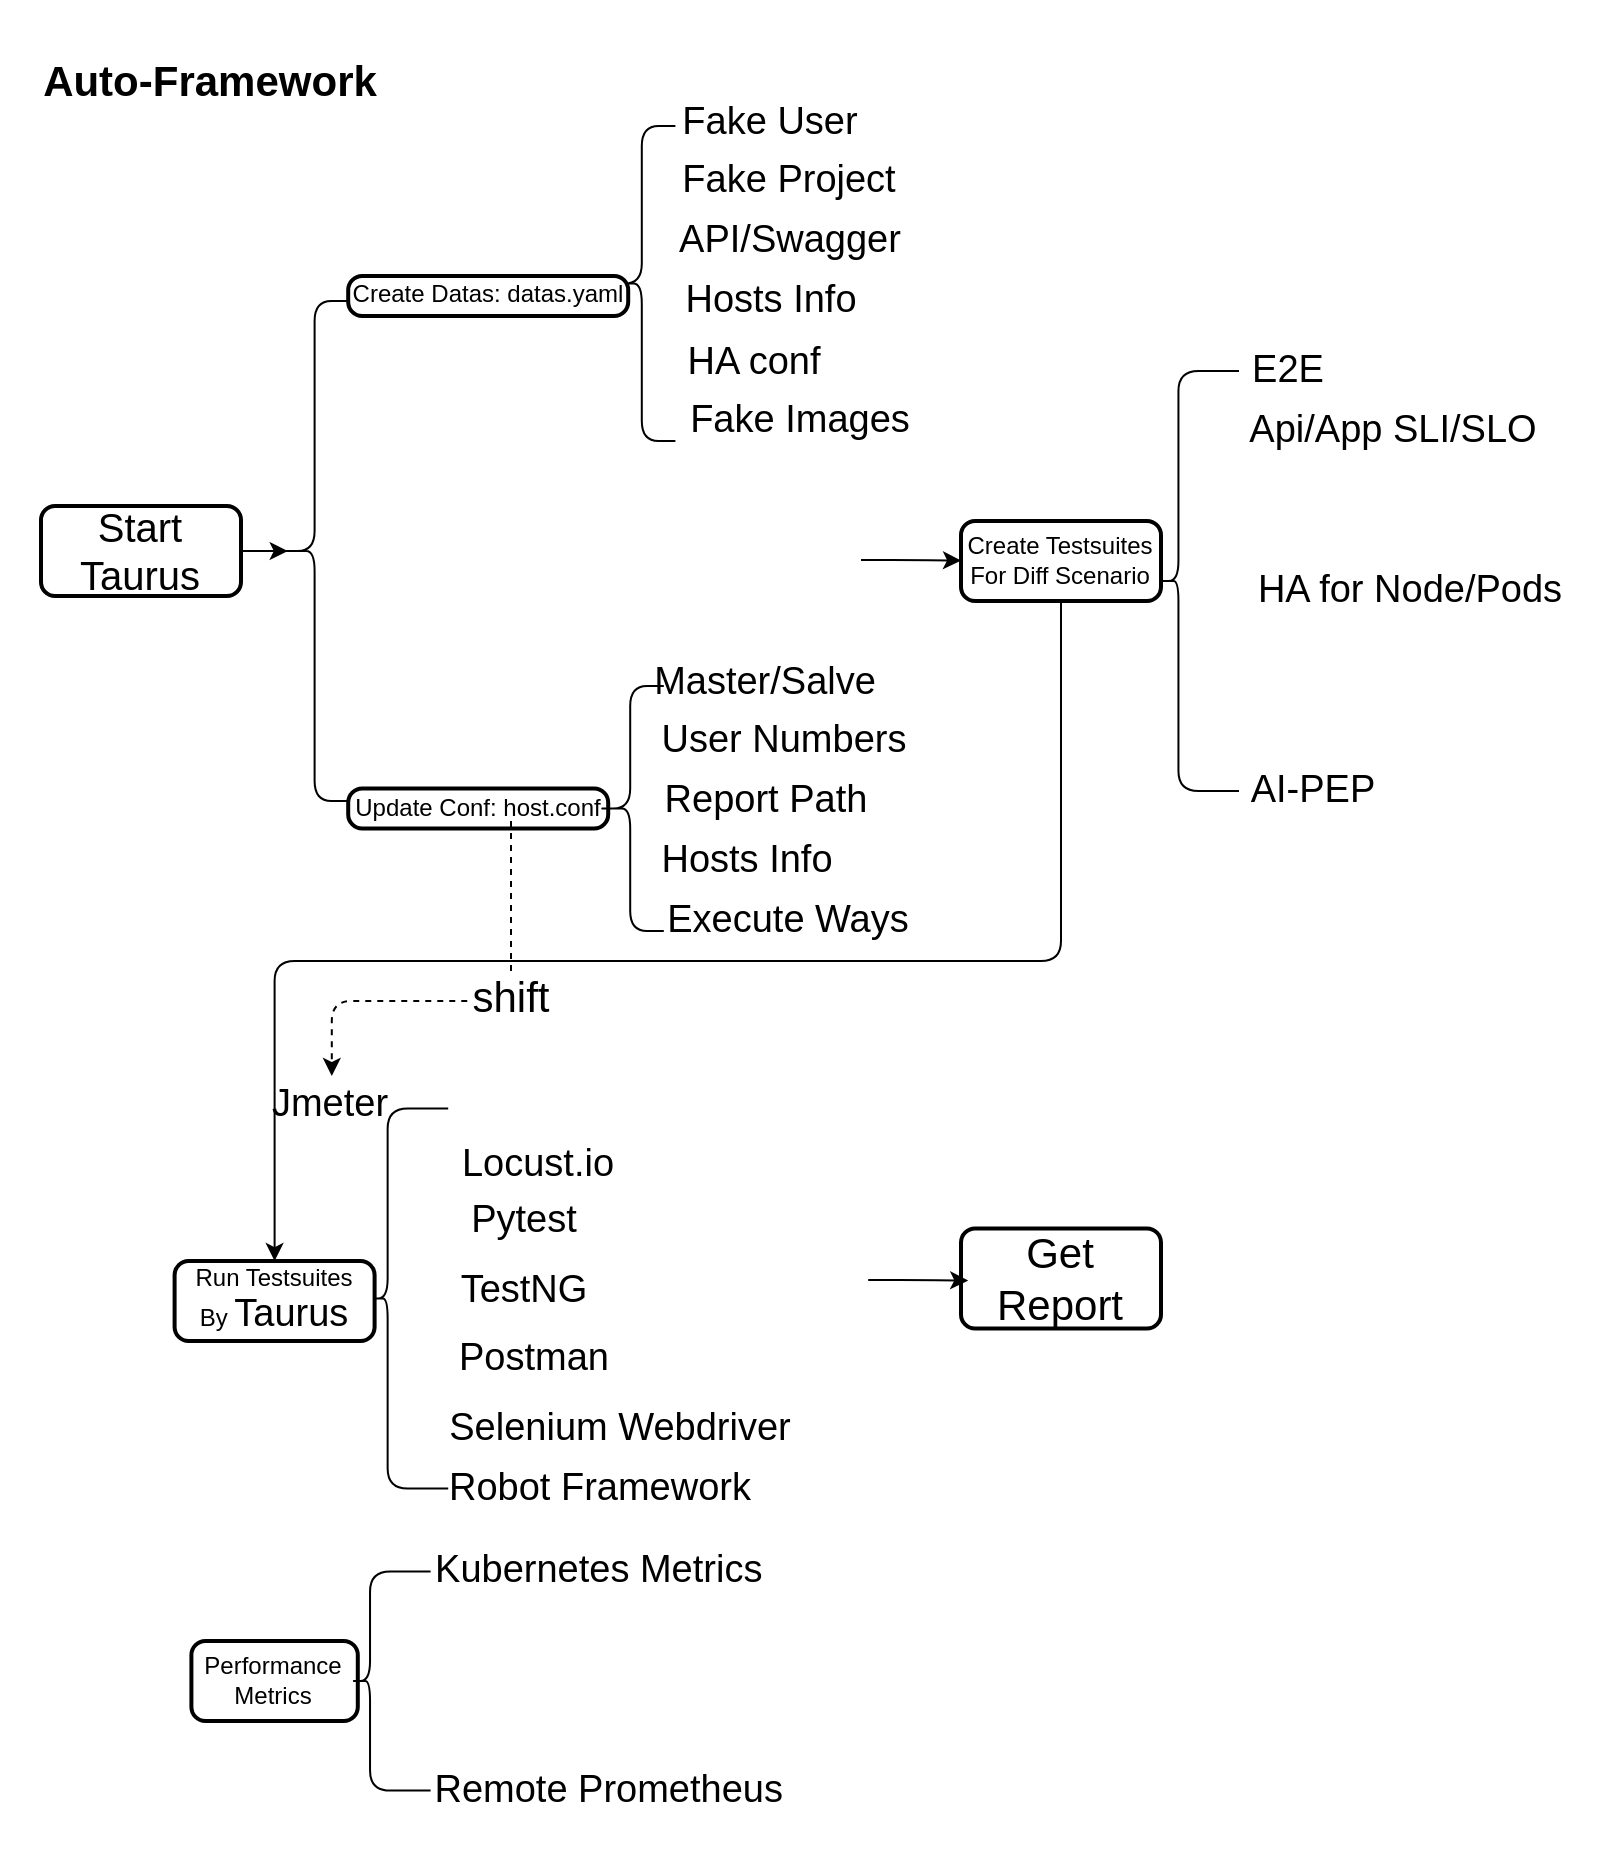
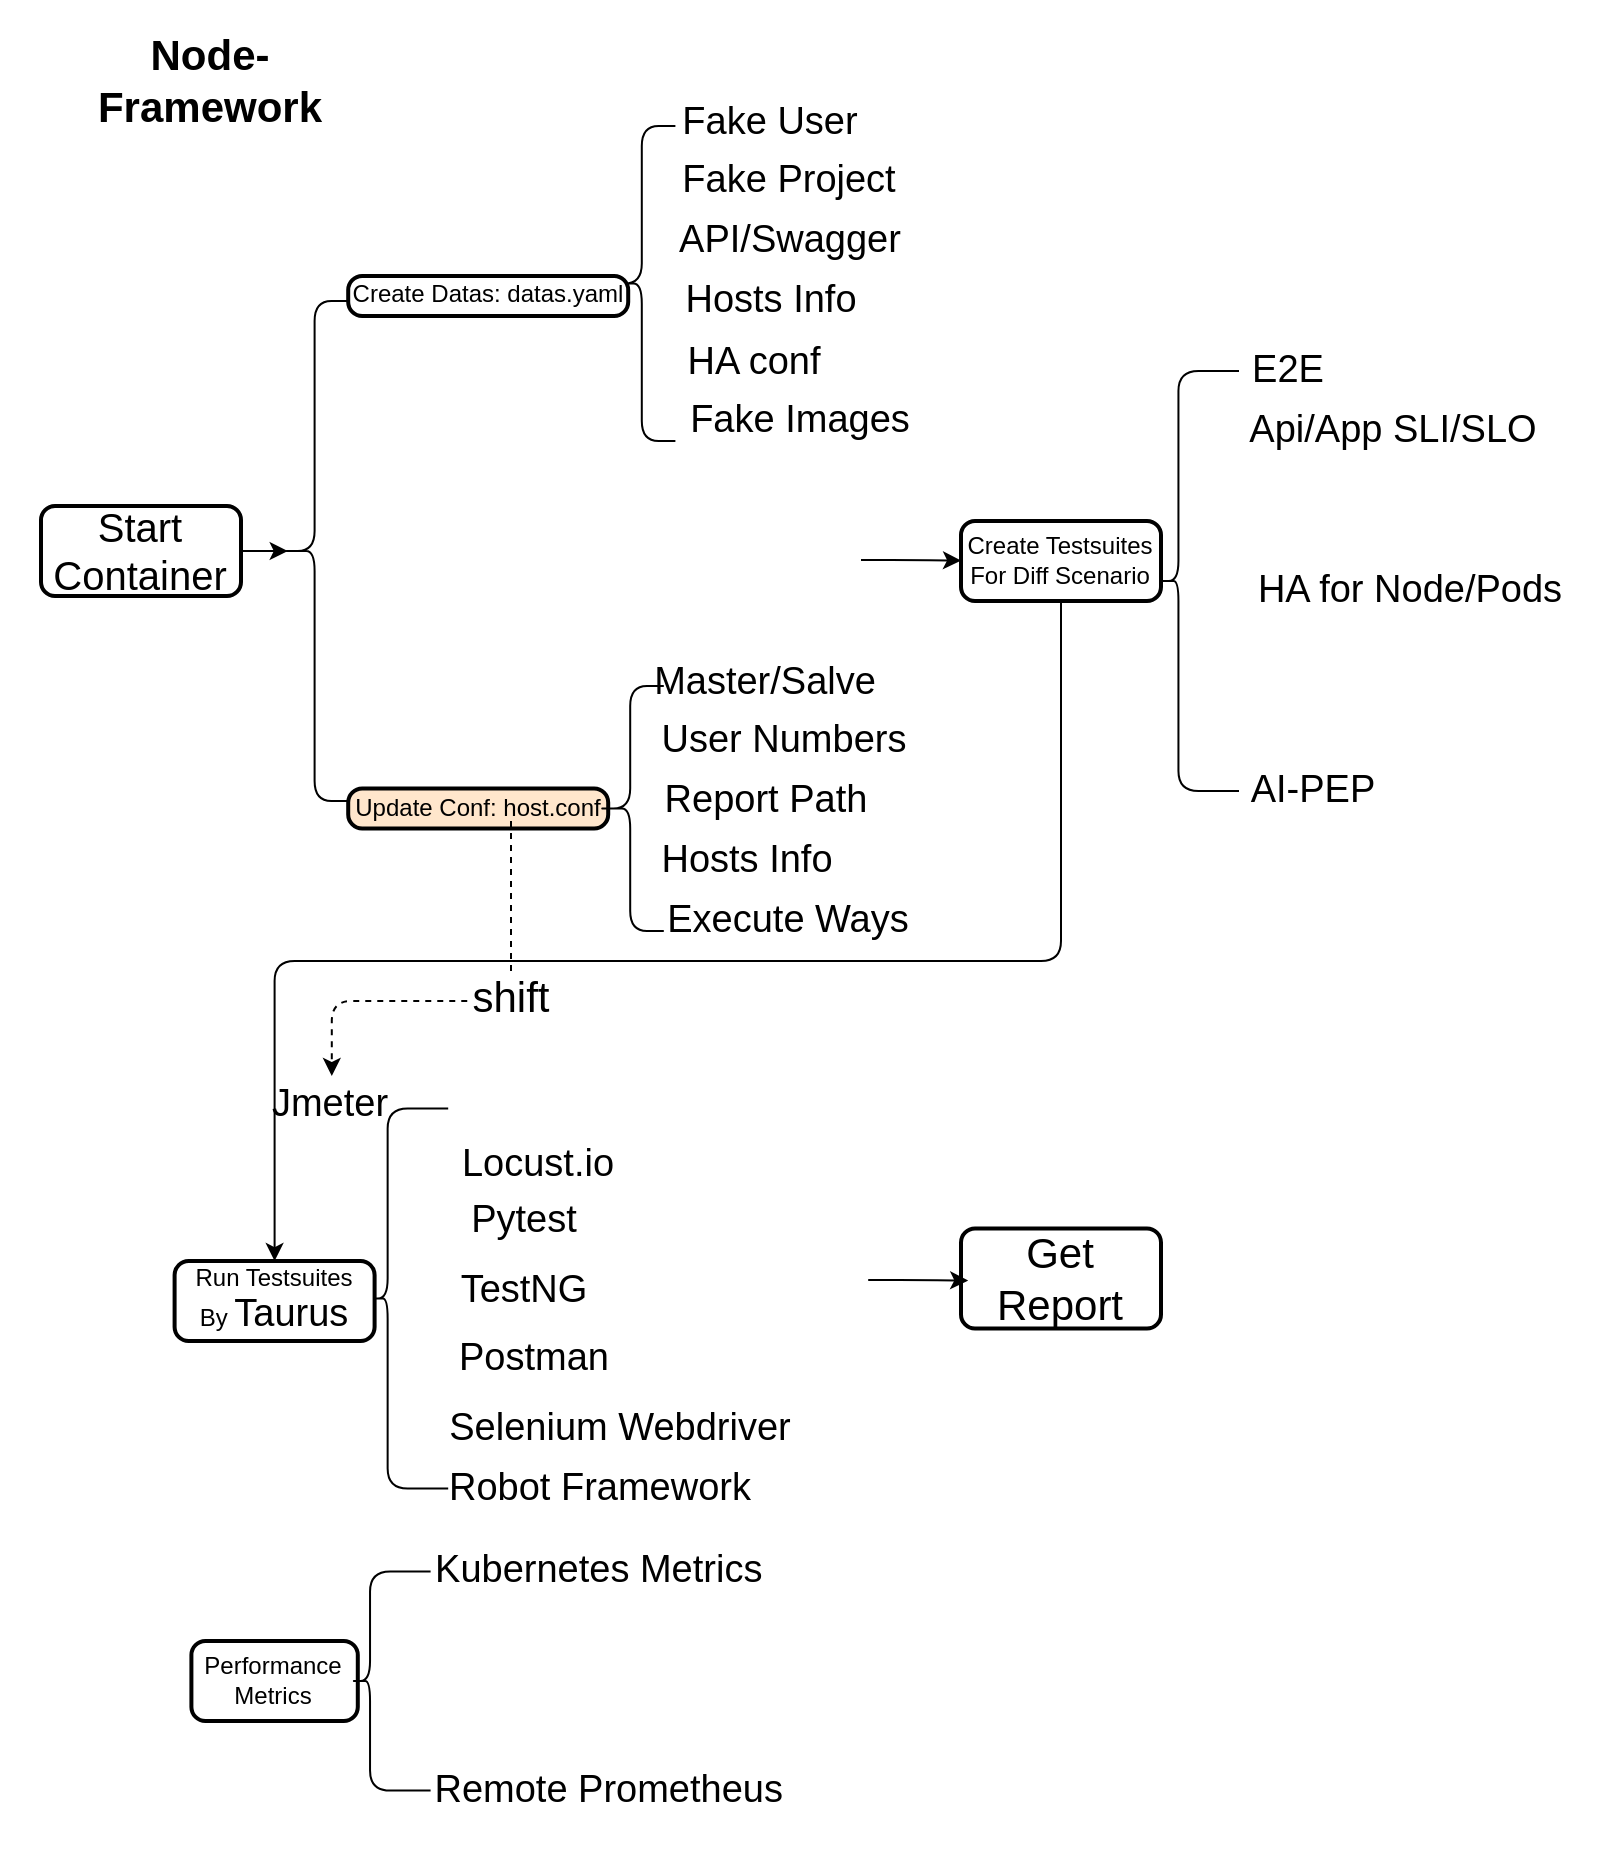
node "Auto-Framework": label "Auto-Framework" -> "Node-Framework"
node "Start Taurus": label "Start Taurus" -> "Start Container"
node "Update Conf: host.conf": fillcolor #ffffff -> #ffe6cc
